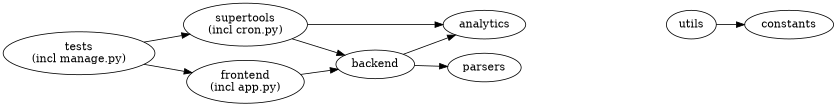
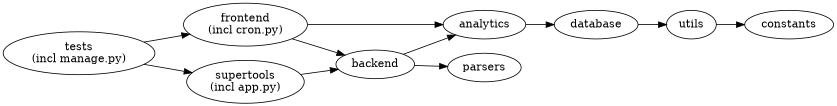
node "supertools (incl cron.py)": label "supertools (incl cron.py)" -> "frontend (incl cron.py)"
node "database": added
node "frontend (incl app.py)": label "frontend (incl app.py)" -> "supertools (incl app.py)"
